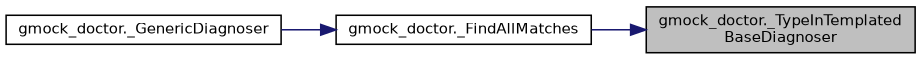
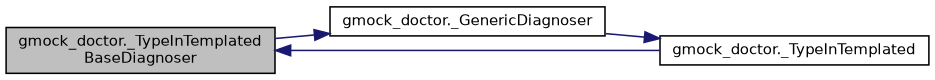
node "gmock_doctor._FindAllMatches": label "gmock_doctor._FindAllMatches" -> "gmock_doctor._TypeInTemplated"
edge "gmock_doctor._TypeInTemplated BaseDiagnoser" -> "gmock_doctor._GenericDiagnoser": added
